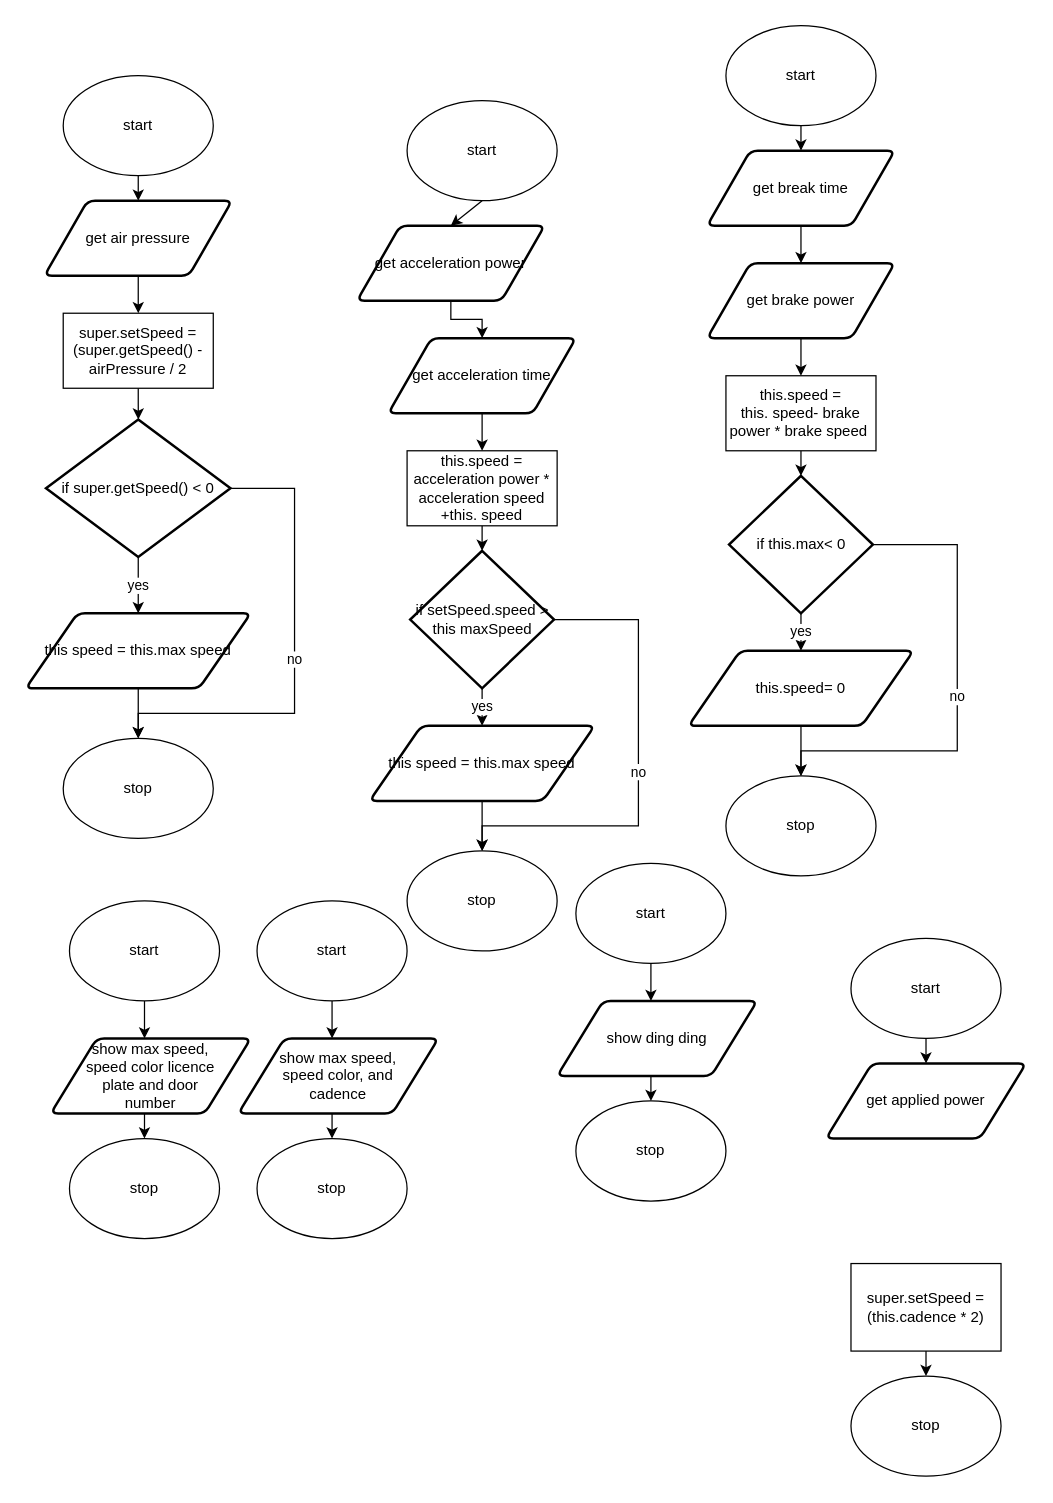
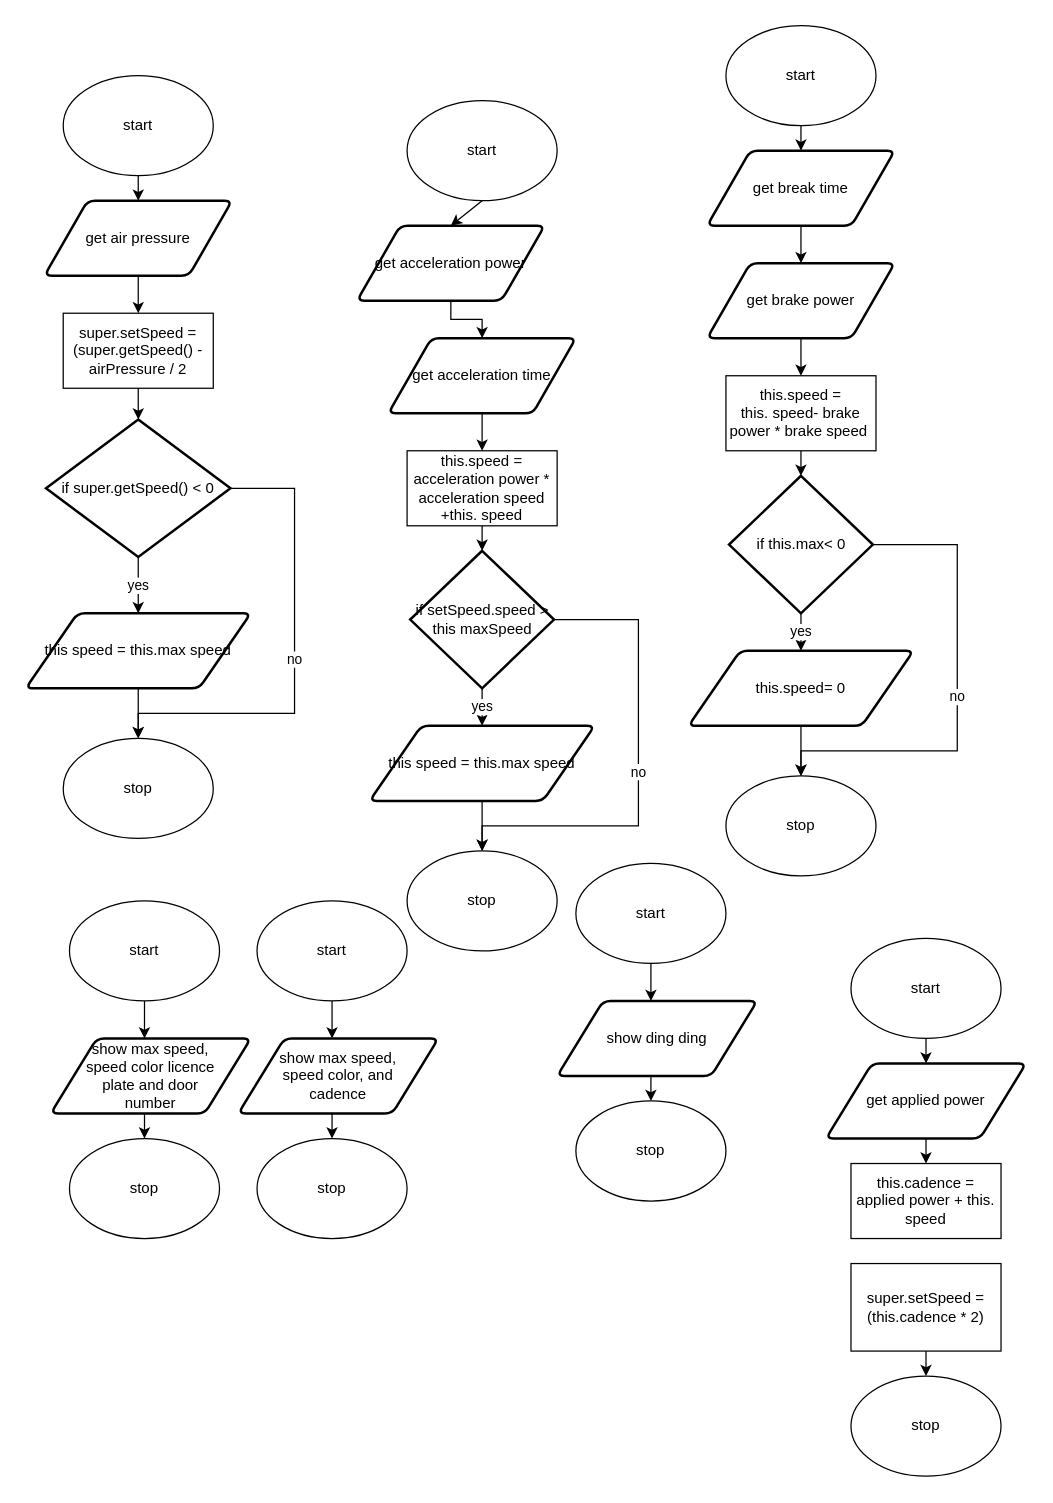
edge "get applied power" -> "this.cadence = applied power + this. speed": added
node "this.cadence = applied power + this. speed": added
